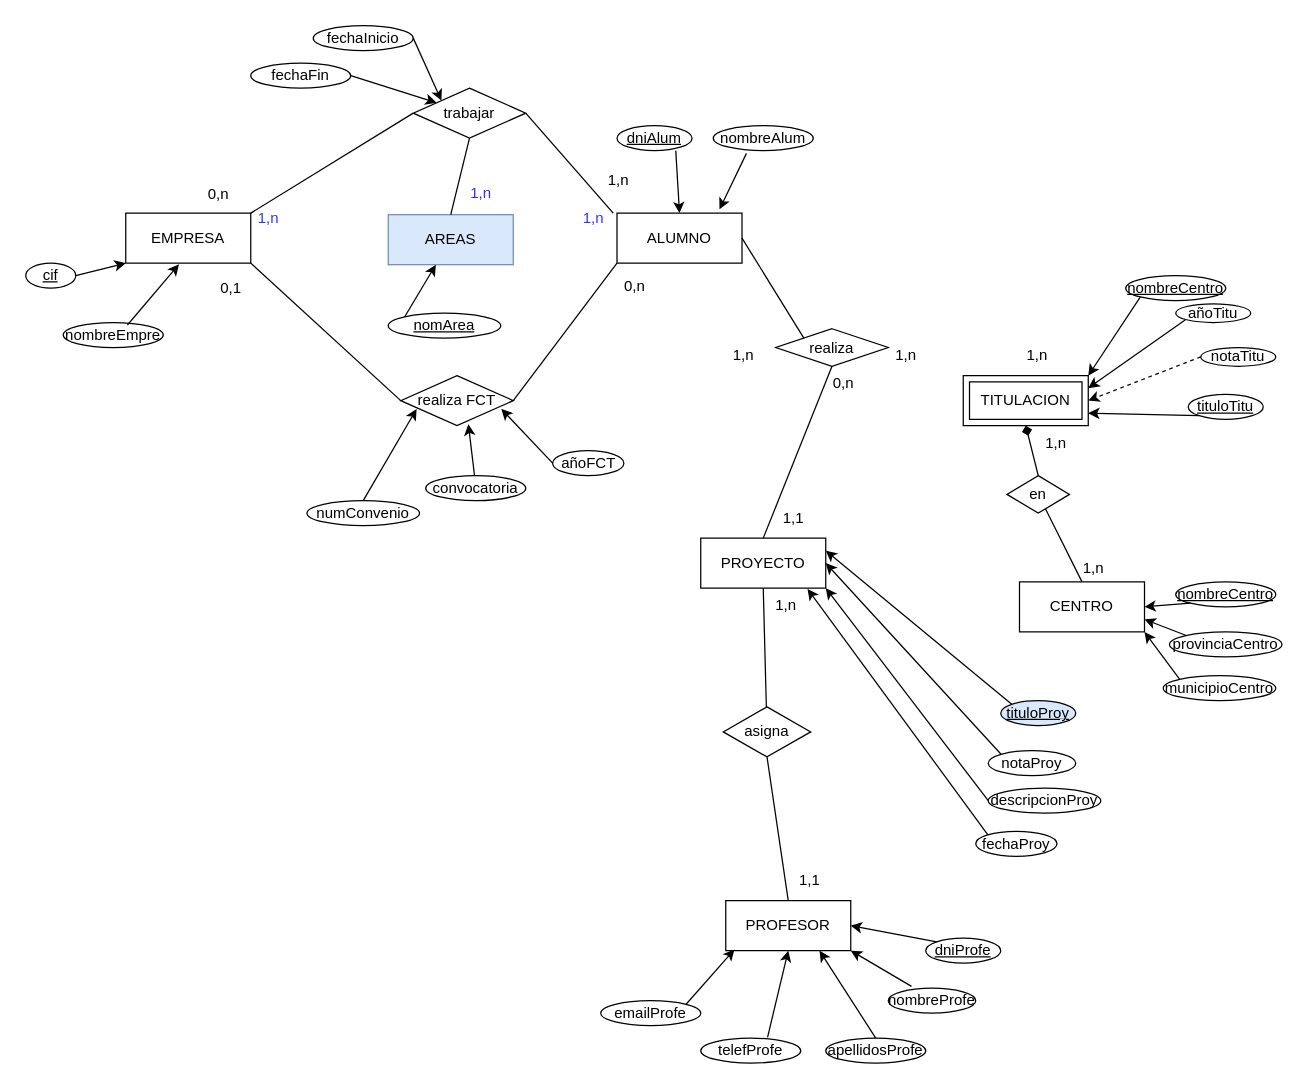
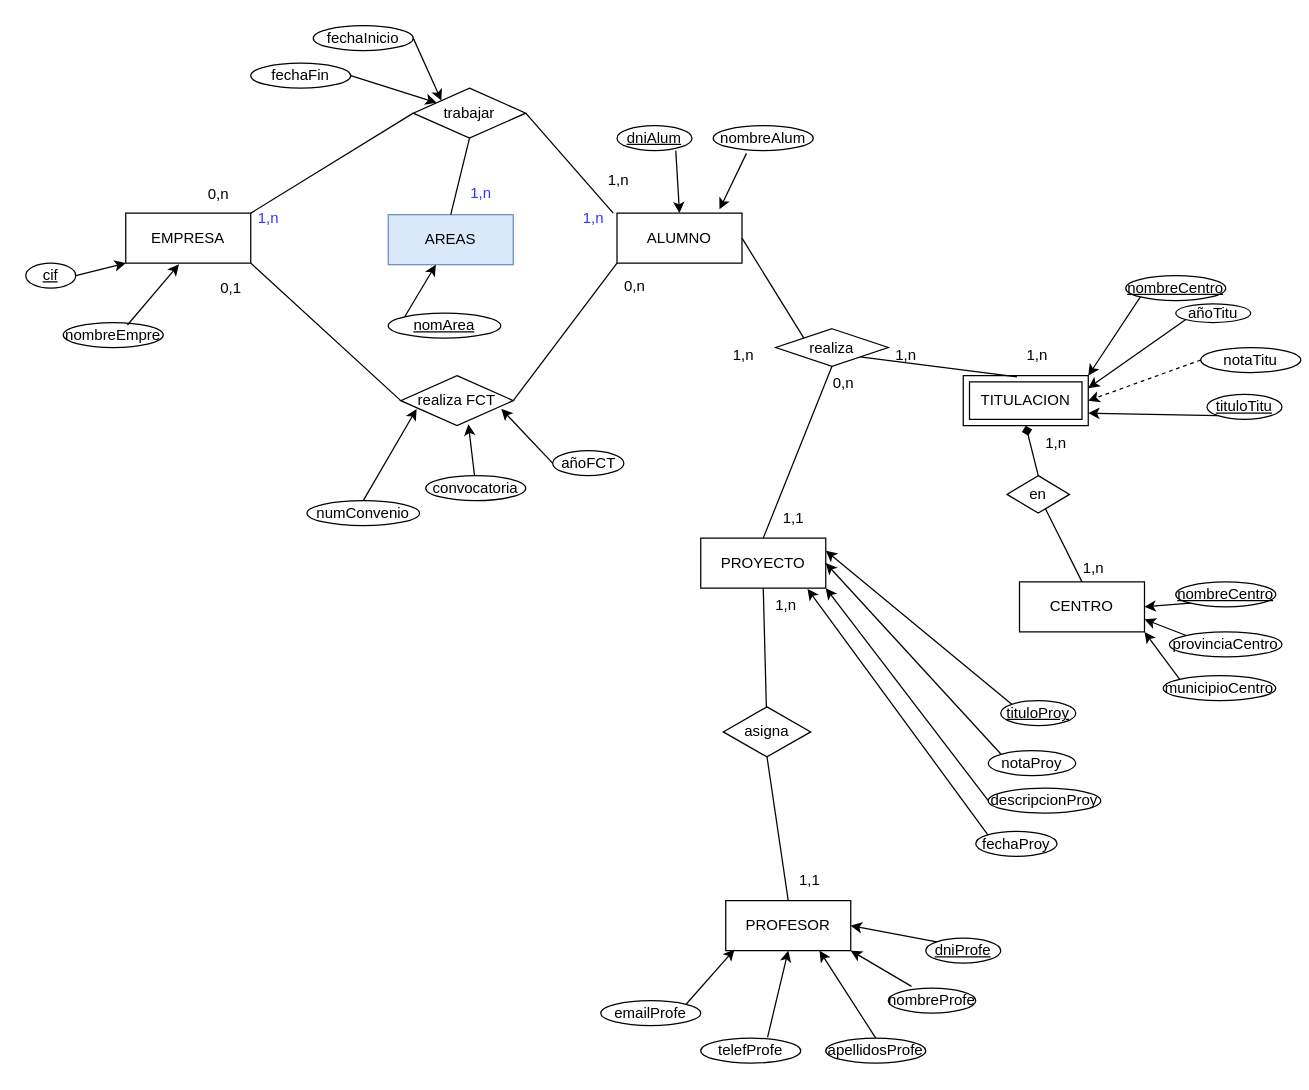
node "notaTitu": size 75x19 -> 100x25
edge "realiza" -- "TITULACION": added
node "tituloTitu": moved (1226, 407) -> (1244, 407)
node "tituloProy": fillcolor #dae8fc -> #ffffff
